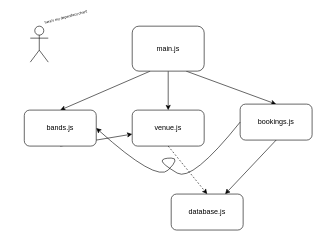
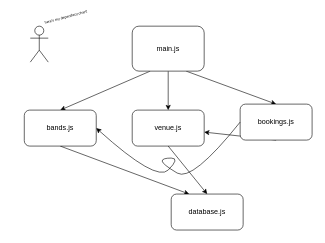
edge "bands.js" -> "venue.js": now "bands.js" -> "database.js"
edge "bookings.js" -> "database.js": now "bookings.js" -> "venue.js"
edge "venue.js" -> "database.js": style dashed -> solid
